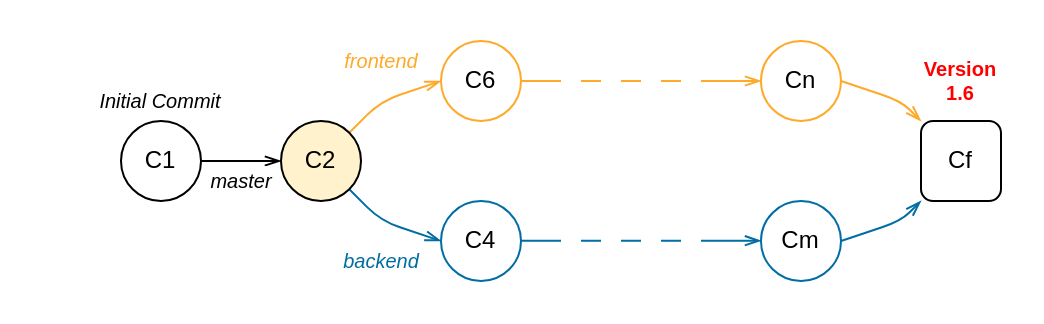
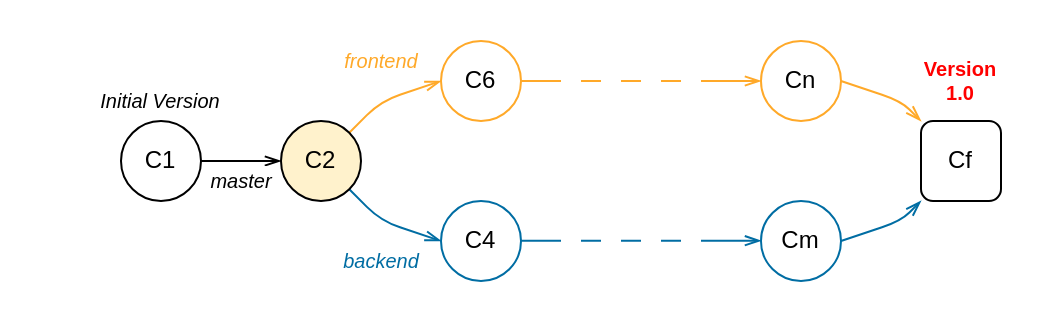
node "Version 1.6": label "Version 1.6" -> "Version 1.0"
node "Initial Commit": label "Initial Commit" -> "Initial Version"
